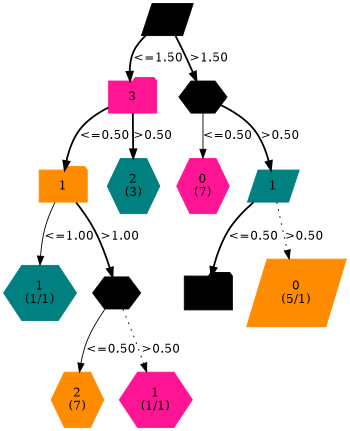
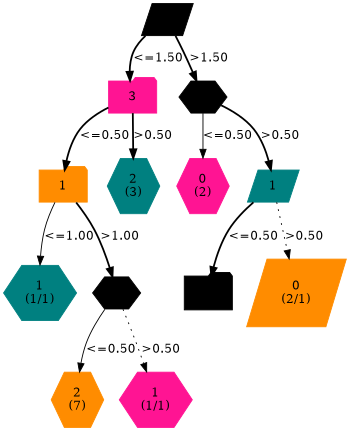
node "0 (7)": label "0 (7)" -> "0 (2)"
node "0 (5/1)": label "0 (5/1)" -> "0 (2/1)"
